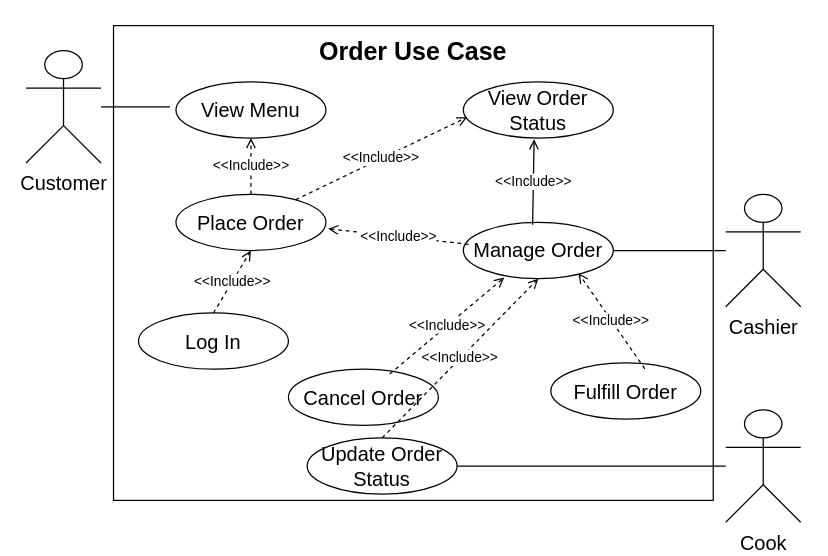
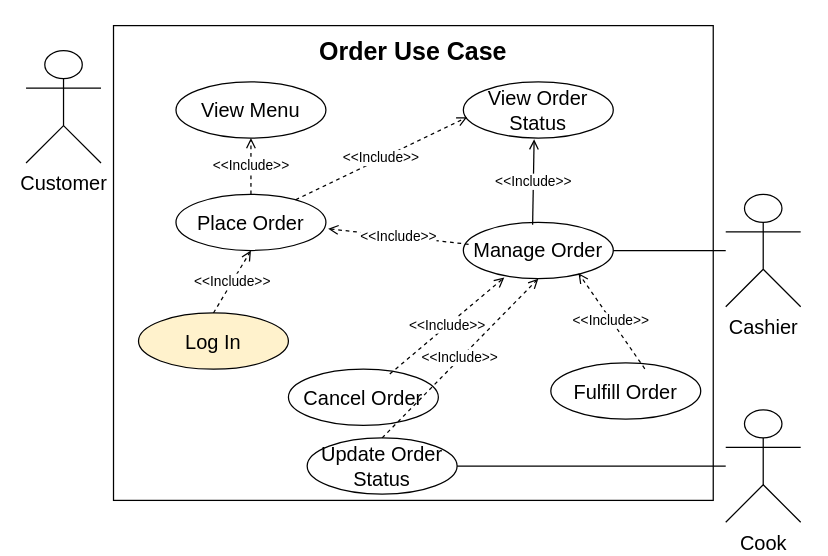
edge "Customer" -- "View Menu": removed
node "Log In": fillcolor #ffffff -> #fff2cc
